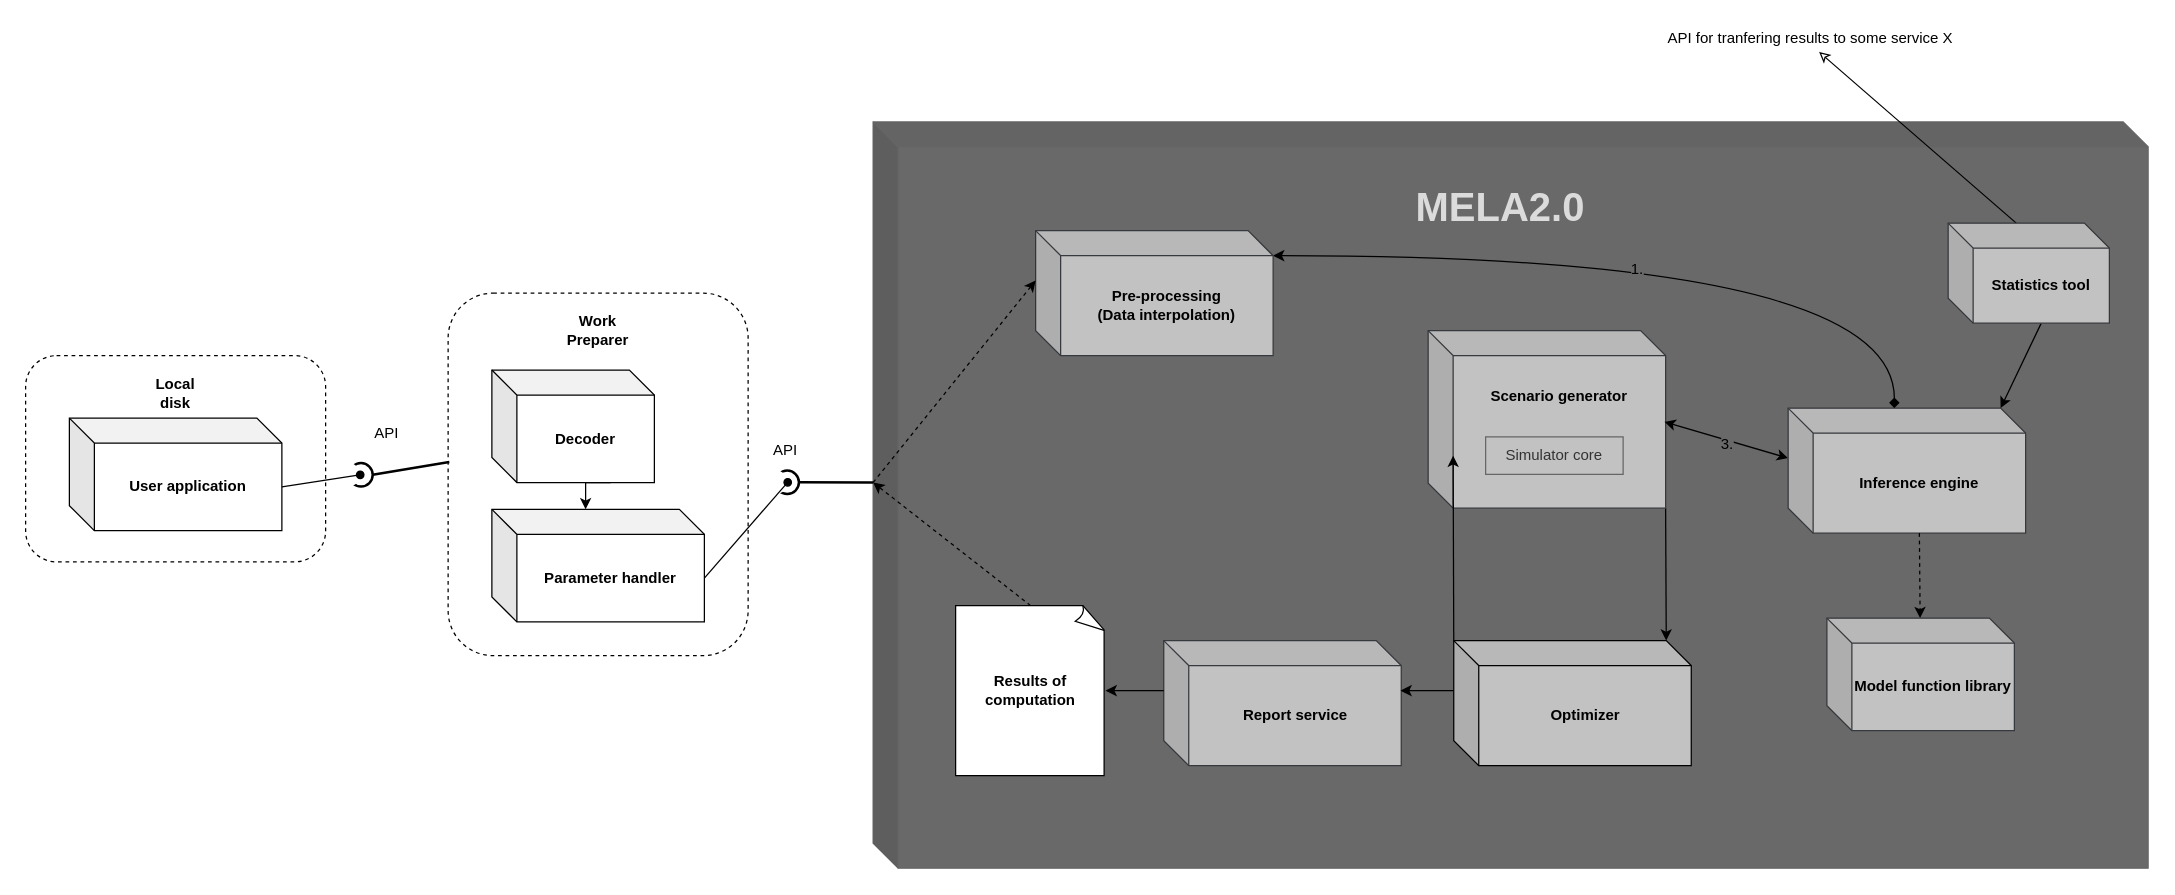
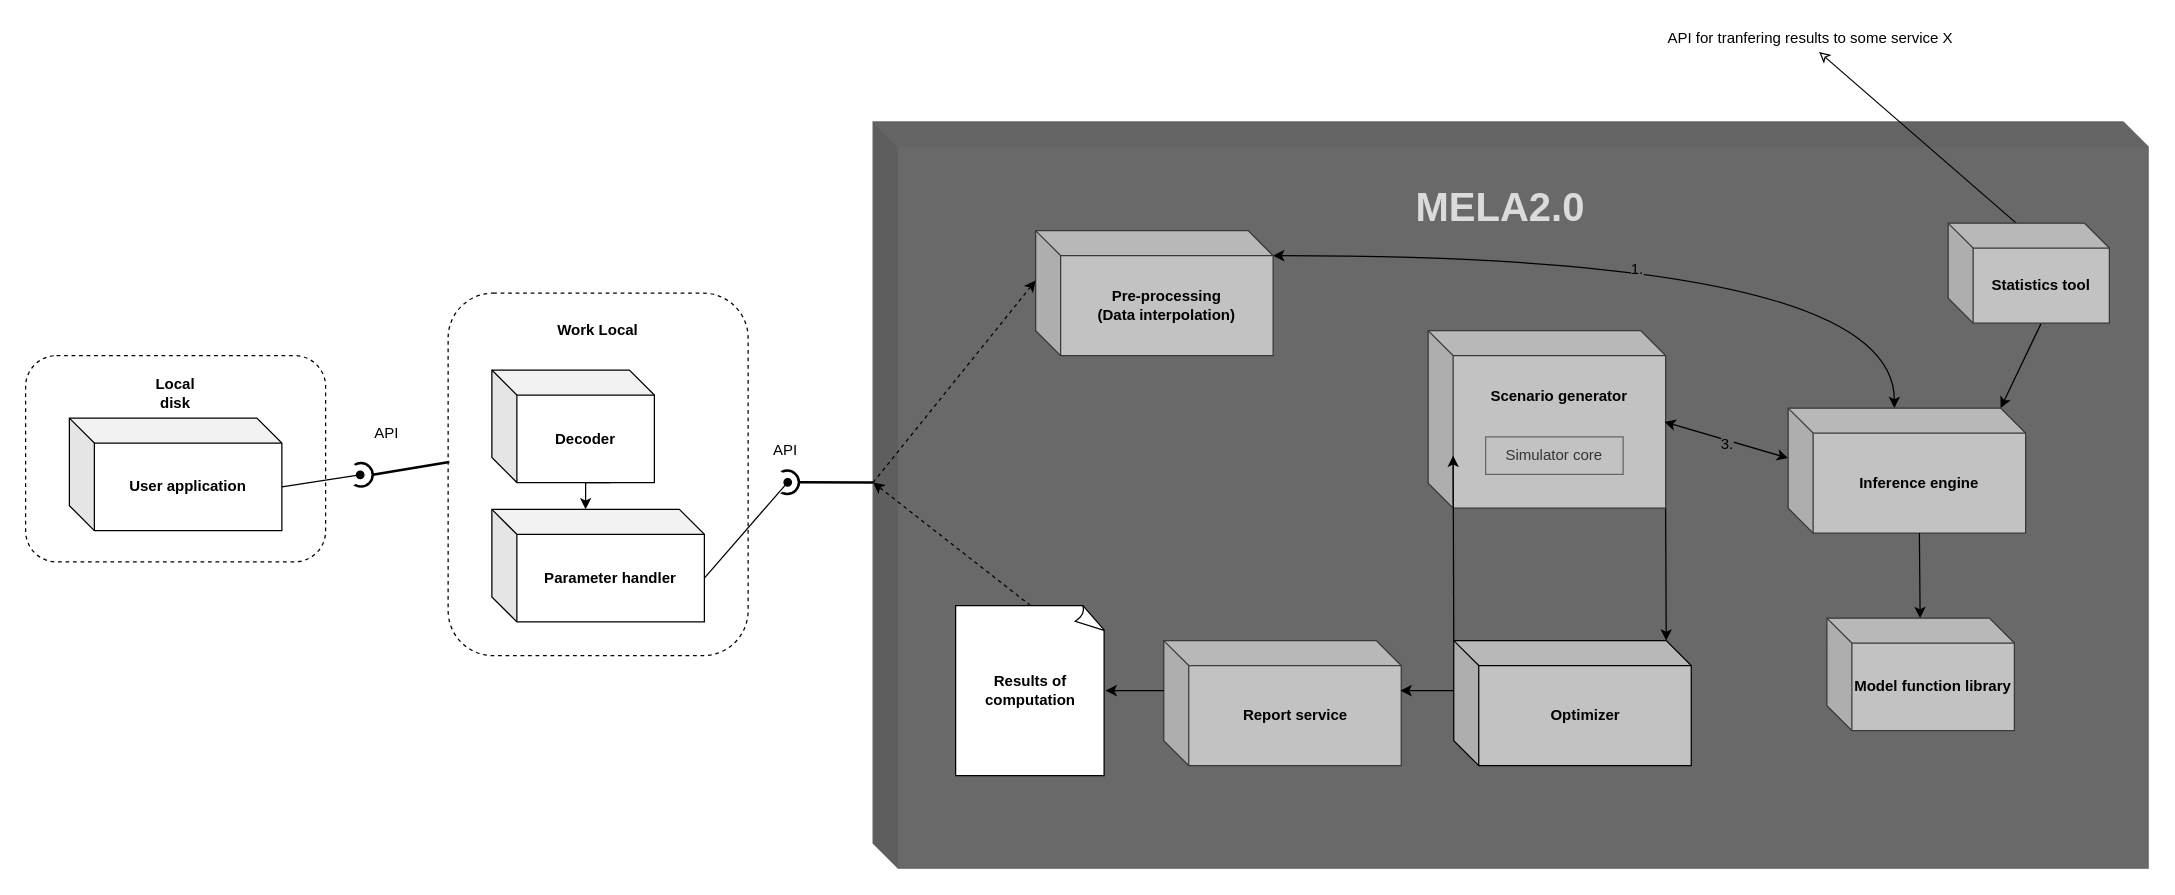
node "Work Preparer": label "Work Preparer" -> "Work Local"
edge "Pre-processing (Data interpolation)" -- "Inference engine": arrowhead diamond -> classic
edge "Inference engine" -> "Model function library": style dashed -> solid
